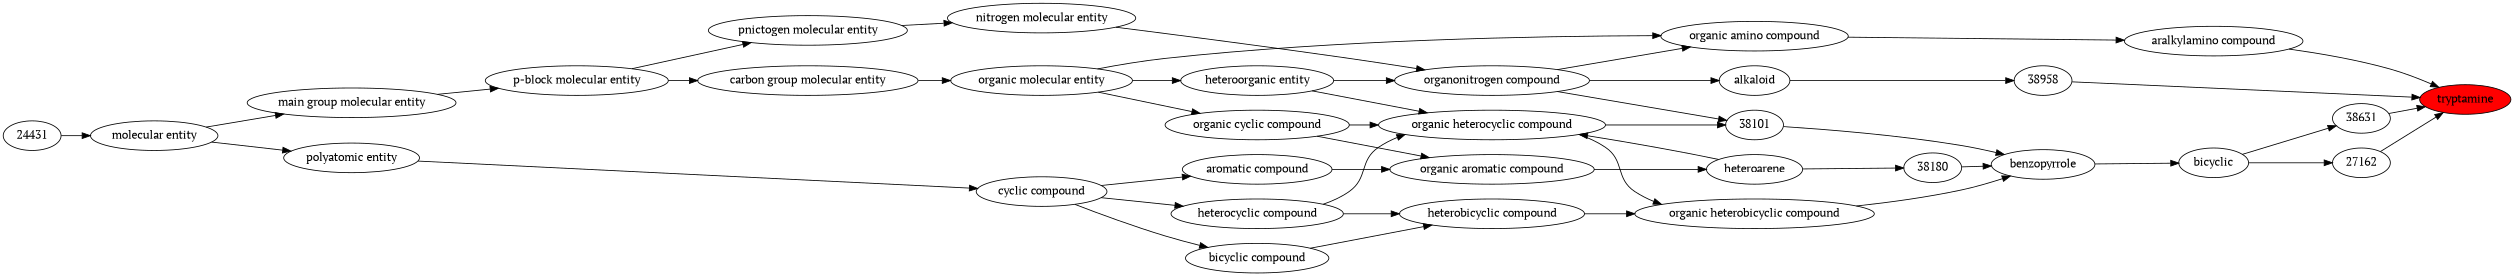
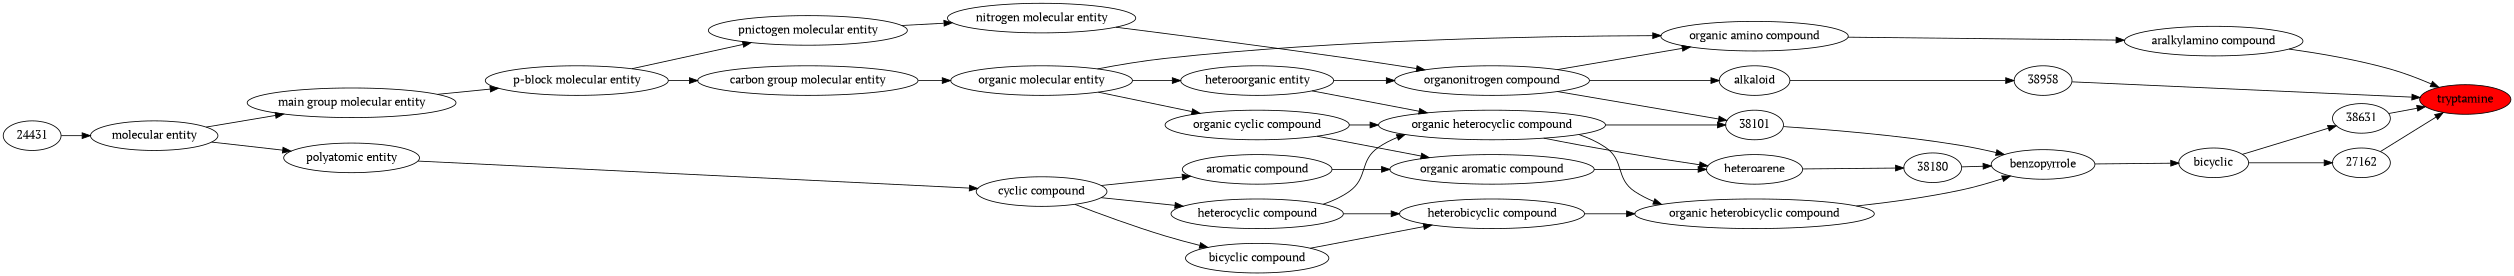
edge "heteroarene" -> "organic heterocyclic compound": reversed
